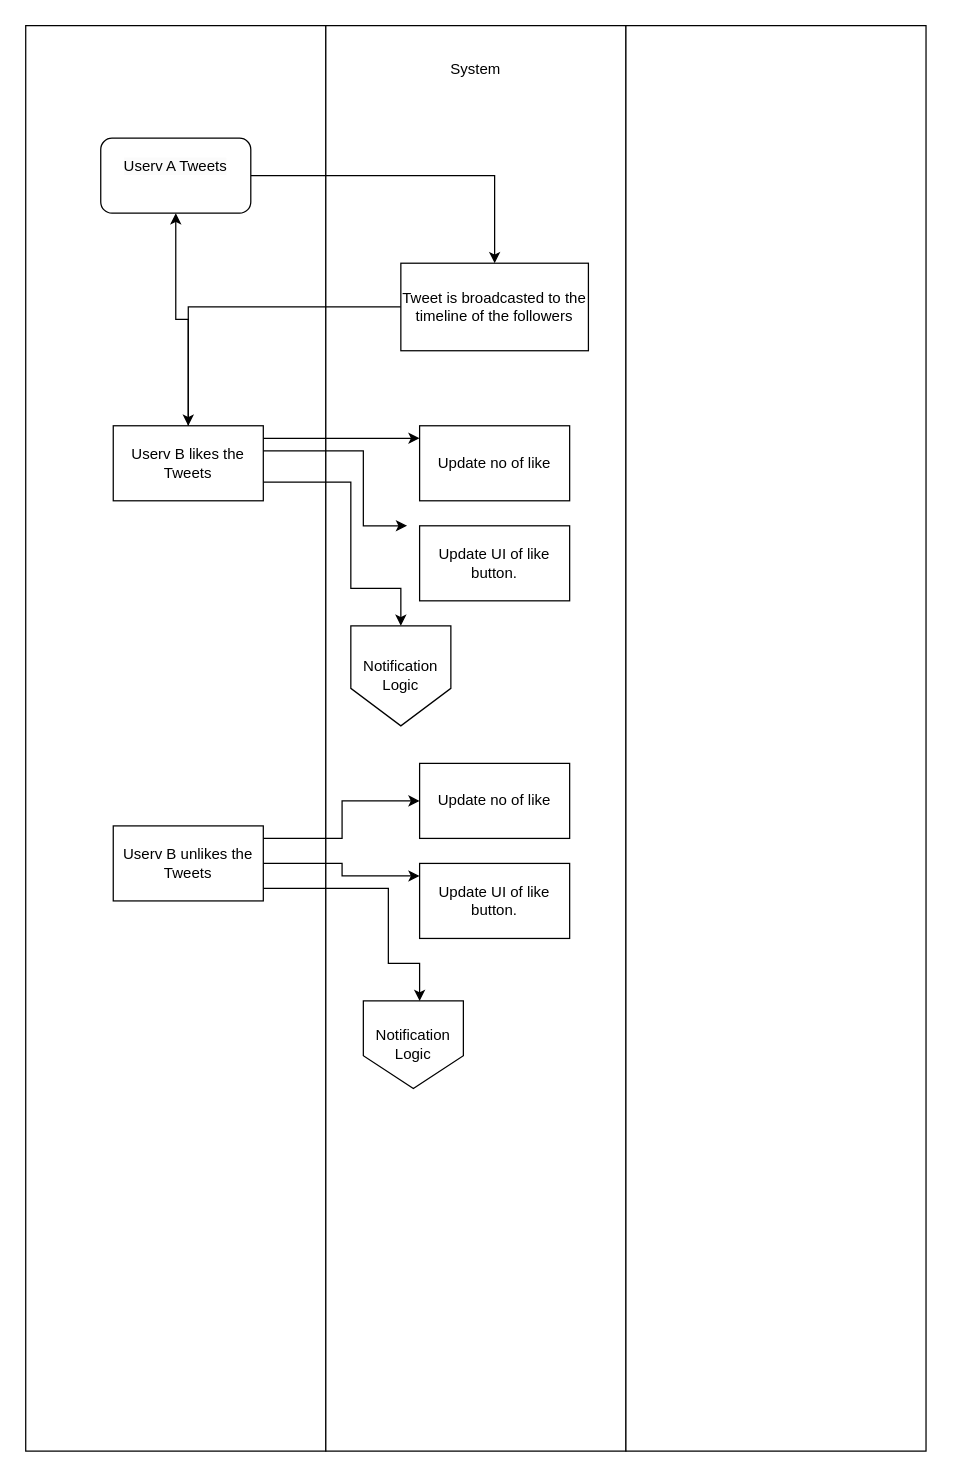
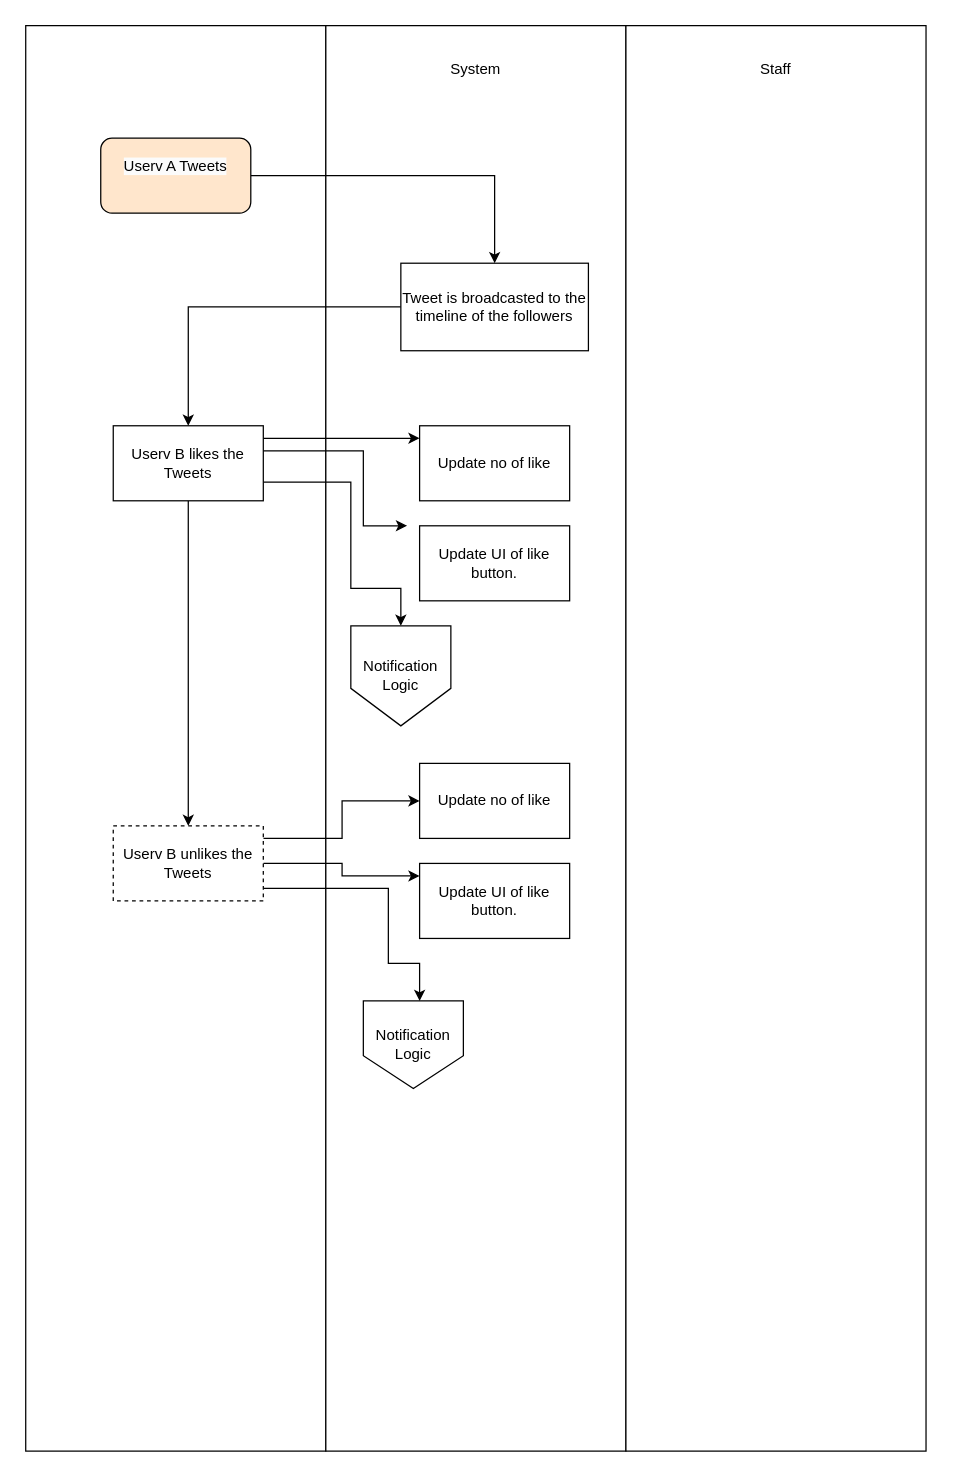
node "Staff": added
node "Userv A Tweets": fillcolor #ffffff -> #ffe6cc
edge "Userv B likes the Tweets" -> "Userv A Tweets": now "Userv B likes the Tweets" -> "Userv B unlikes the Tweets"
node "Userv B unlikes the Tweets": style solid -> dashed
